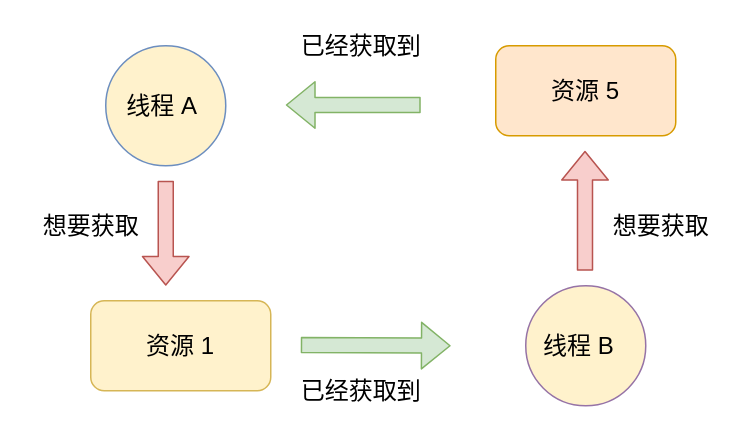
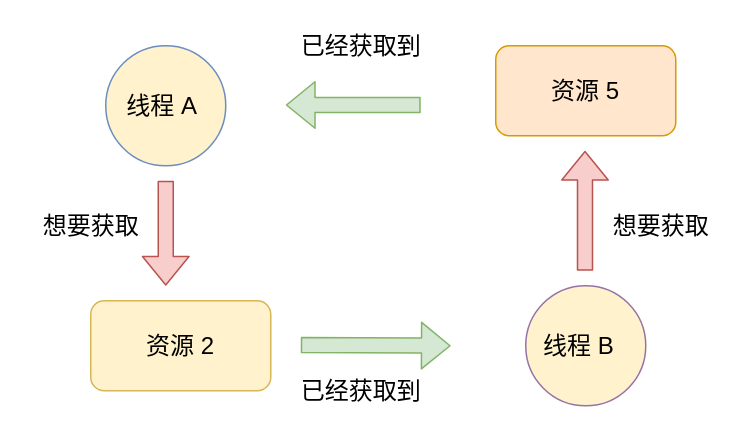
node "资源 1": label "资源 1" -> "资源 2"
